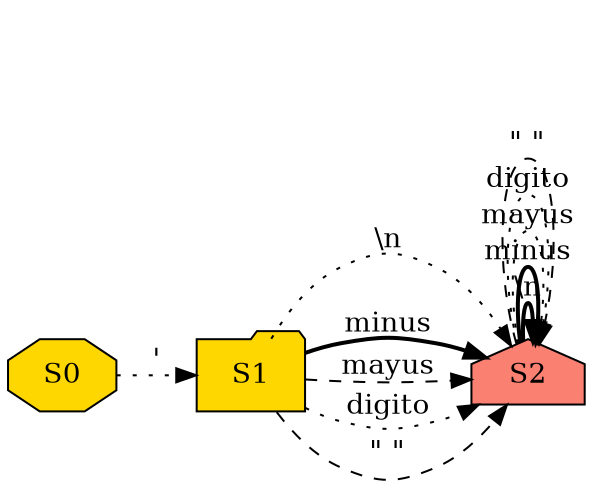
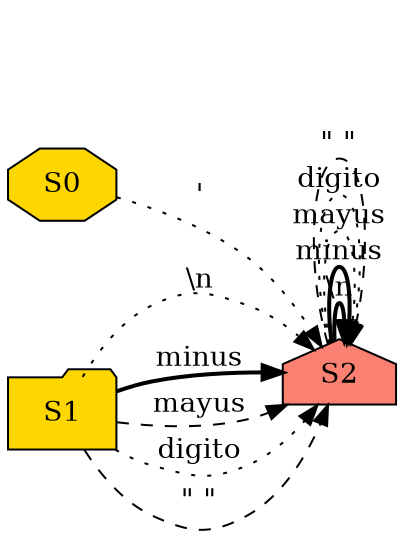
edge "S0" -> "S1": now "S0" -> "S2"
